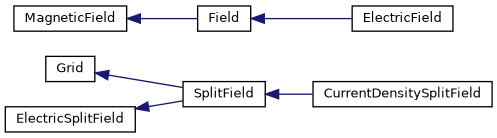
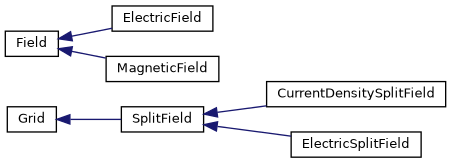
edge "Field" -> "MagneticField": reversed
edge "SplitField" -> "ElectricSplitField": reversed
